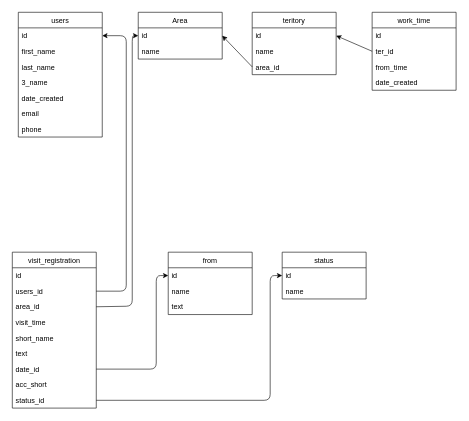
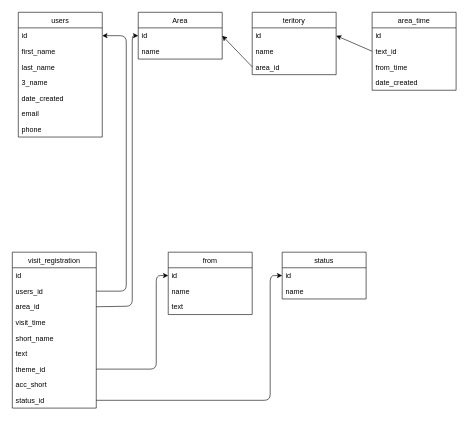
node "work_time": label "work_time" -> "area_time"
node "ter_id": label "ter_id" -> "text_id"
node "date_id": label "date_id" -> "theme_id"
